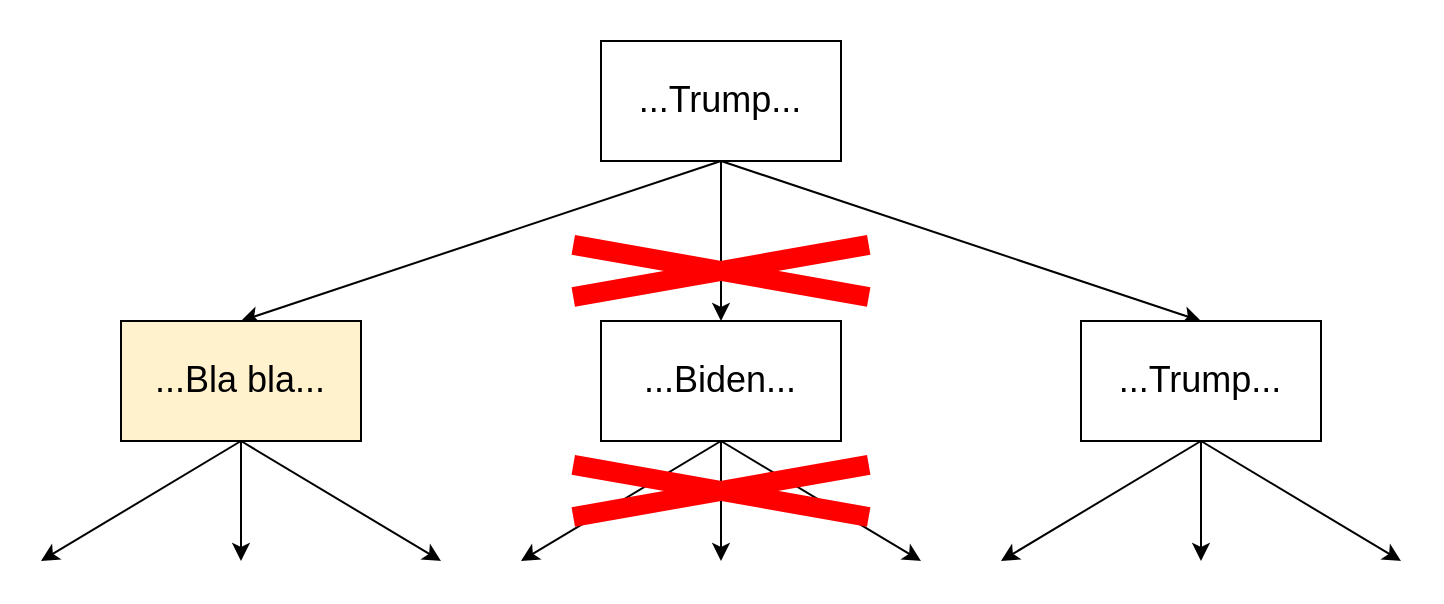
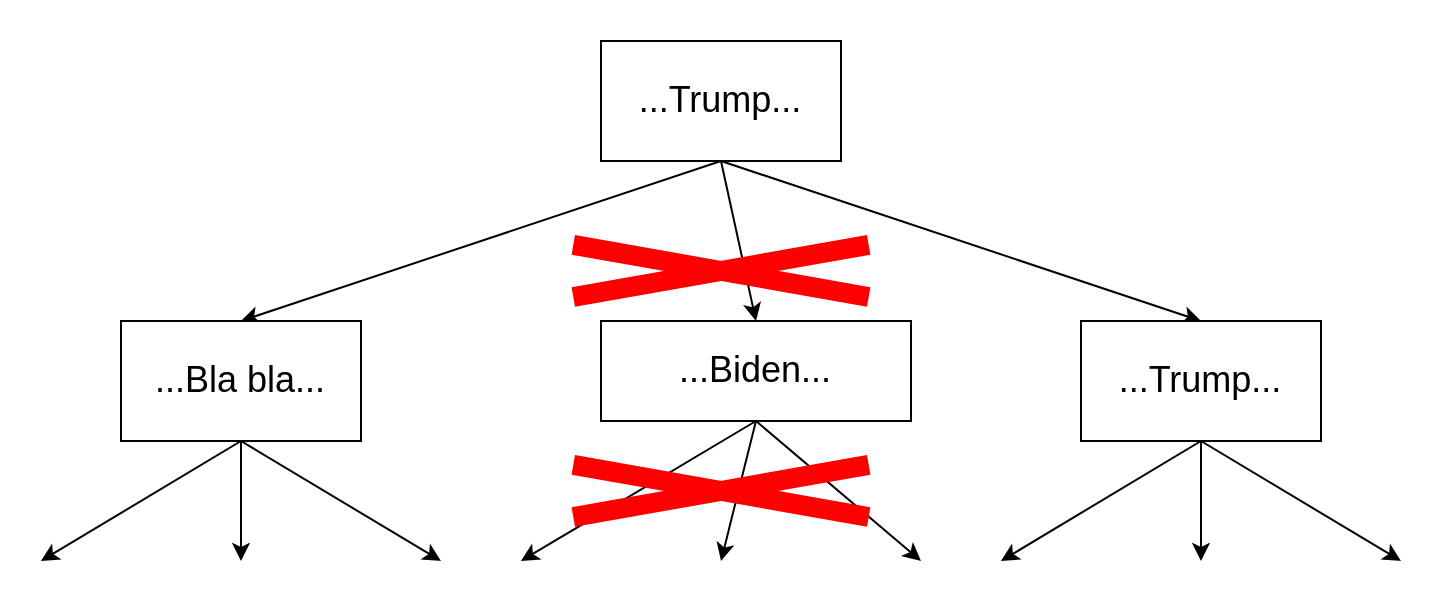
node "...Bla bla...": fillcolor #fff2cc -> #ffffff
node "...Biden...": size 240x120 -> 310x100
